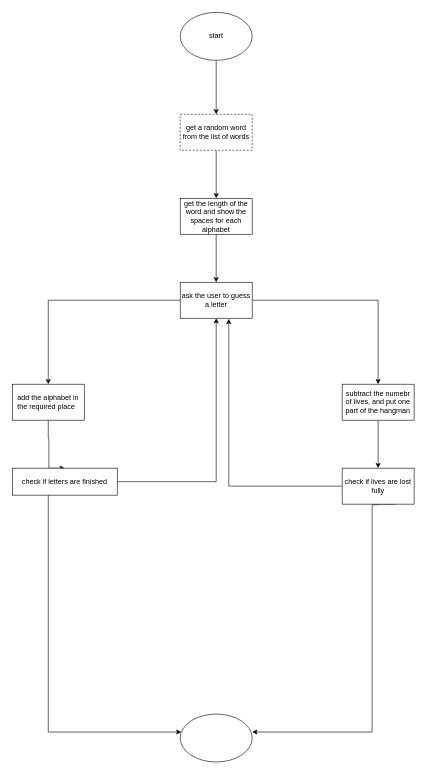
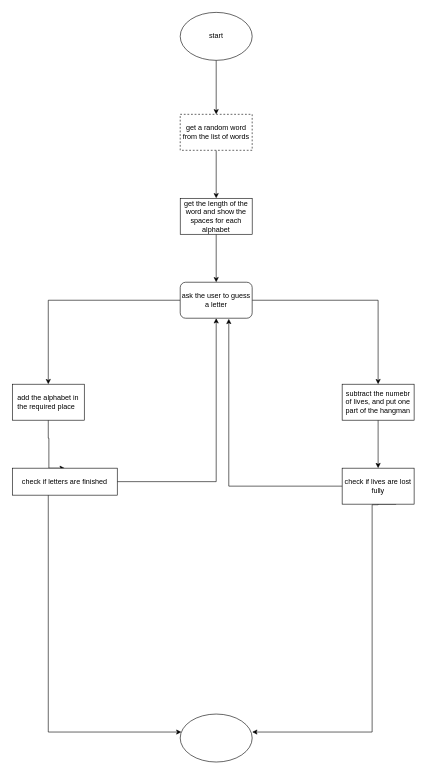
node "ask the user to guess a letter": shape rectangle -> rounded rectangle
